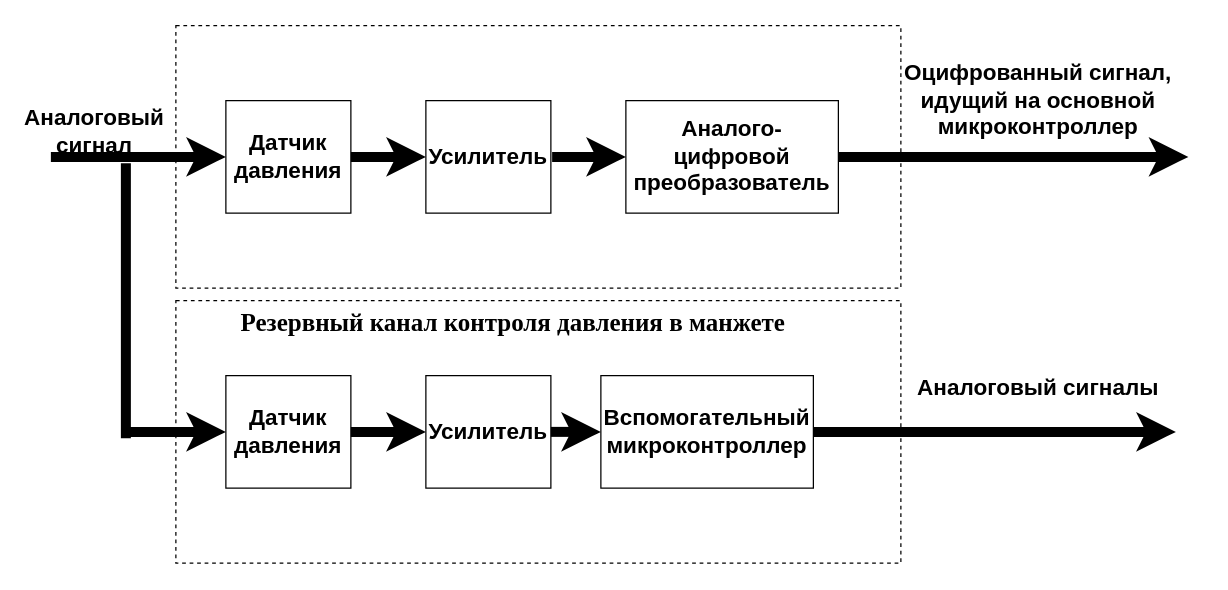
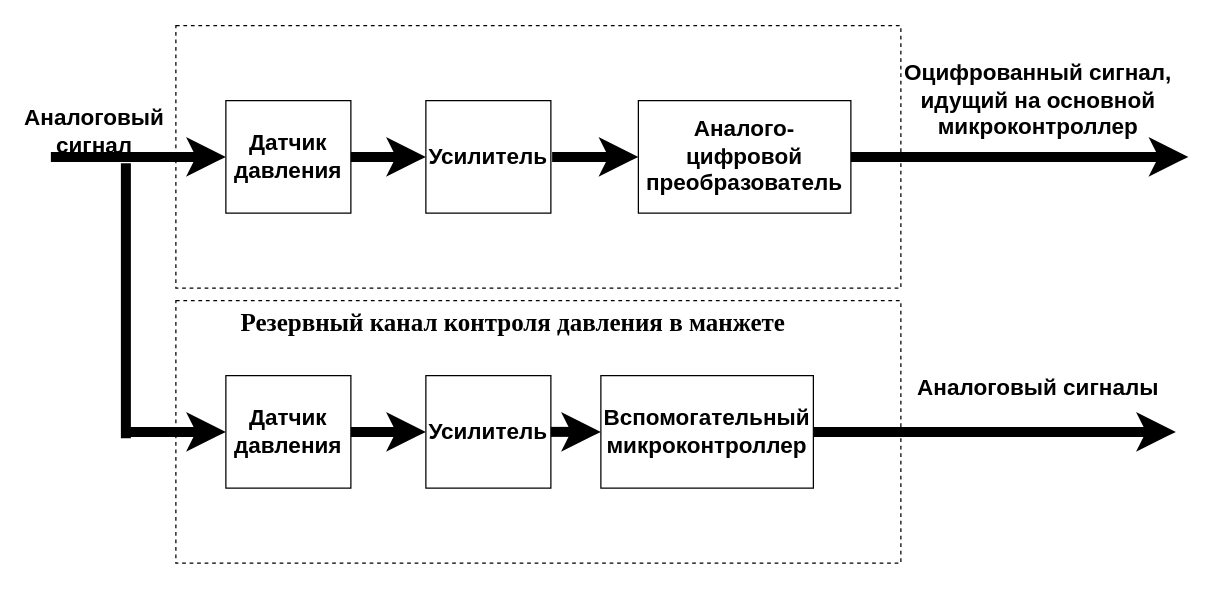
node "Аналого-цифровой преобразователь": moved (732, 157) -> (744, 157)
